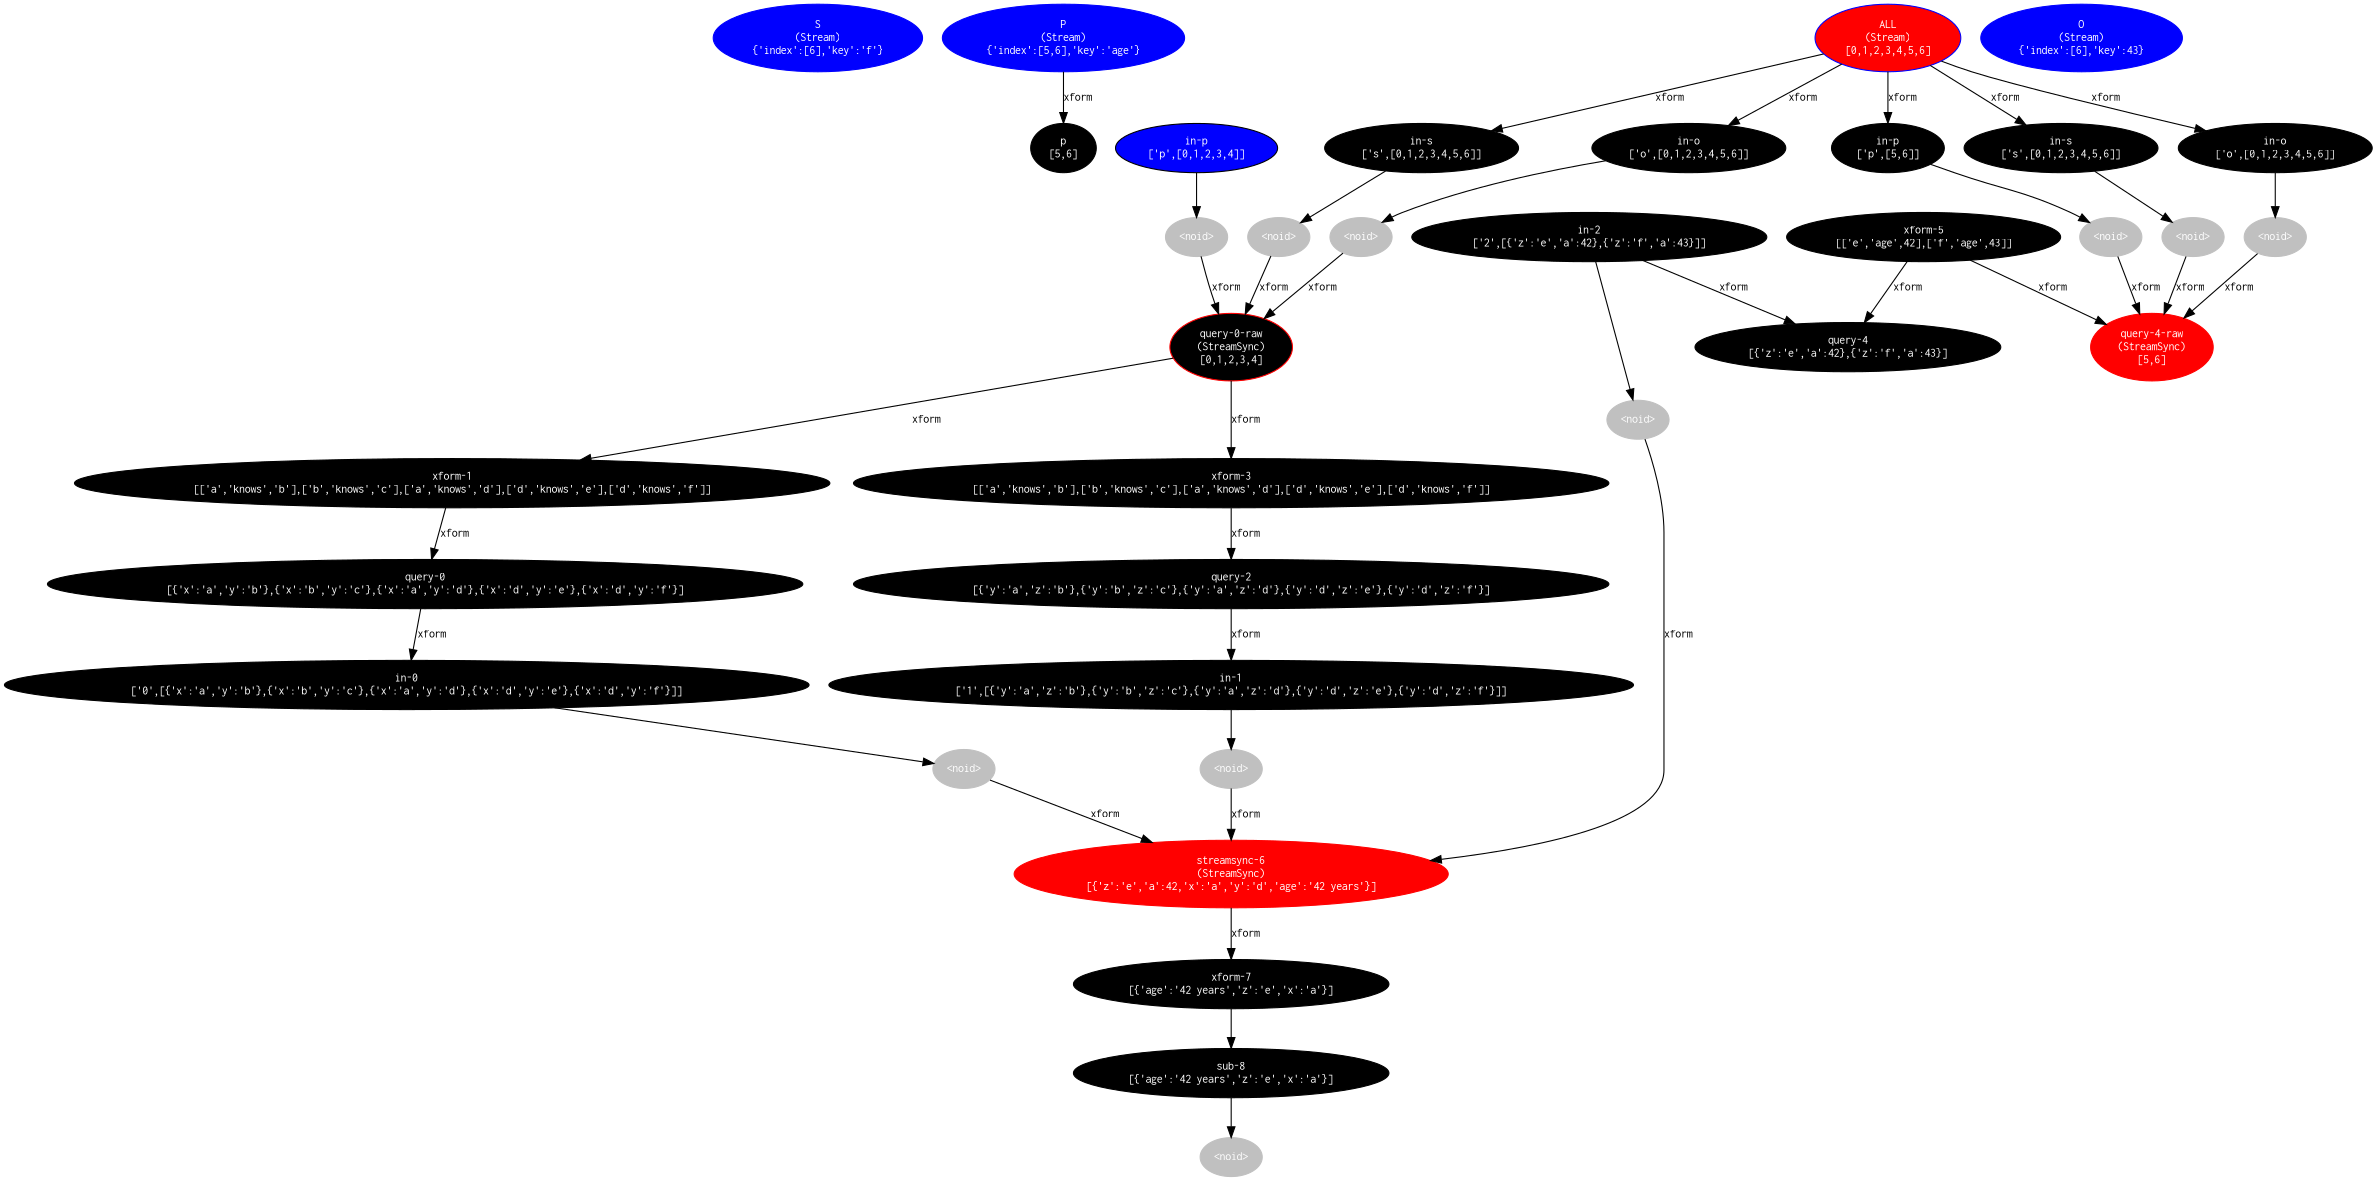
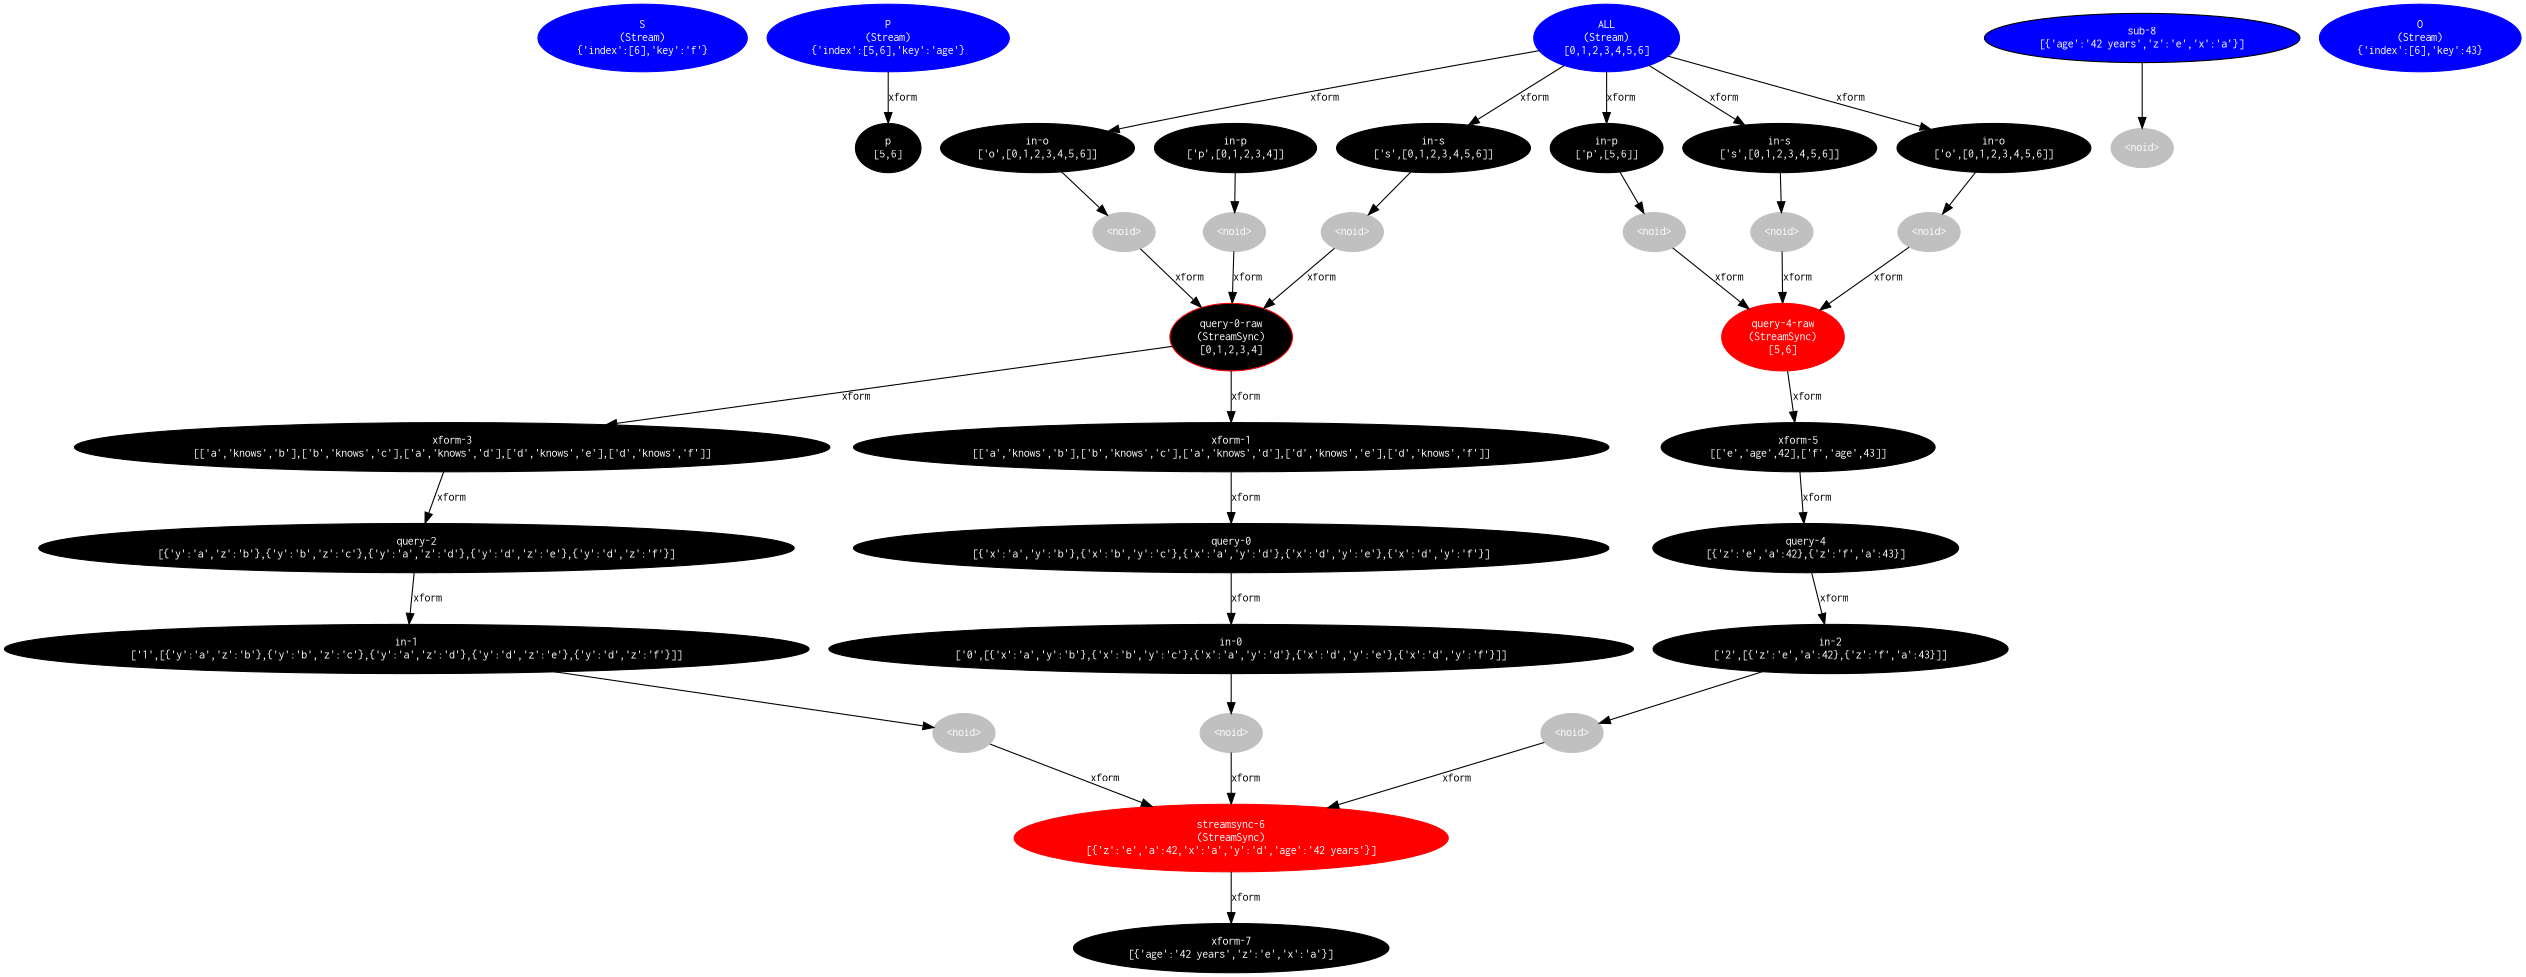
node "ALL (Stream) [0,1,2,3,4,5,6]": fillcolor red -> blue
node "in-p ['p',[0,1,2,3,4]]": fillcolor blue -> black
edge "in-2 ['2',[{'z':'e','a':42},{'z':'f','a':43}]]" -> "query-4 [{'z':'e','a':42},{'z':'f','a':43}]": reversed
edge "xform-5 [['e','age',42],['f','age',43]]" -> "query-4-raw (StreamSync) [5,6]": reversed
edge "xform-7 [{'age':'42 years','z':'e','x':'a'}]" -> "sub-8 [{'age':'42 years','z':'e','x':'a'}]": removed
node "sub-8 [{'age':'42 years','z':'e','x':'a'}]": fillcolor black -> blue
